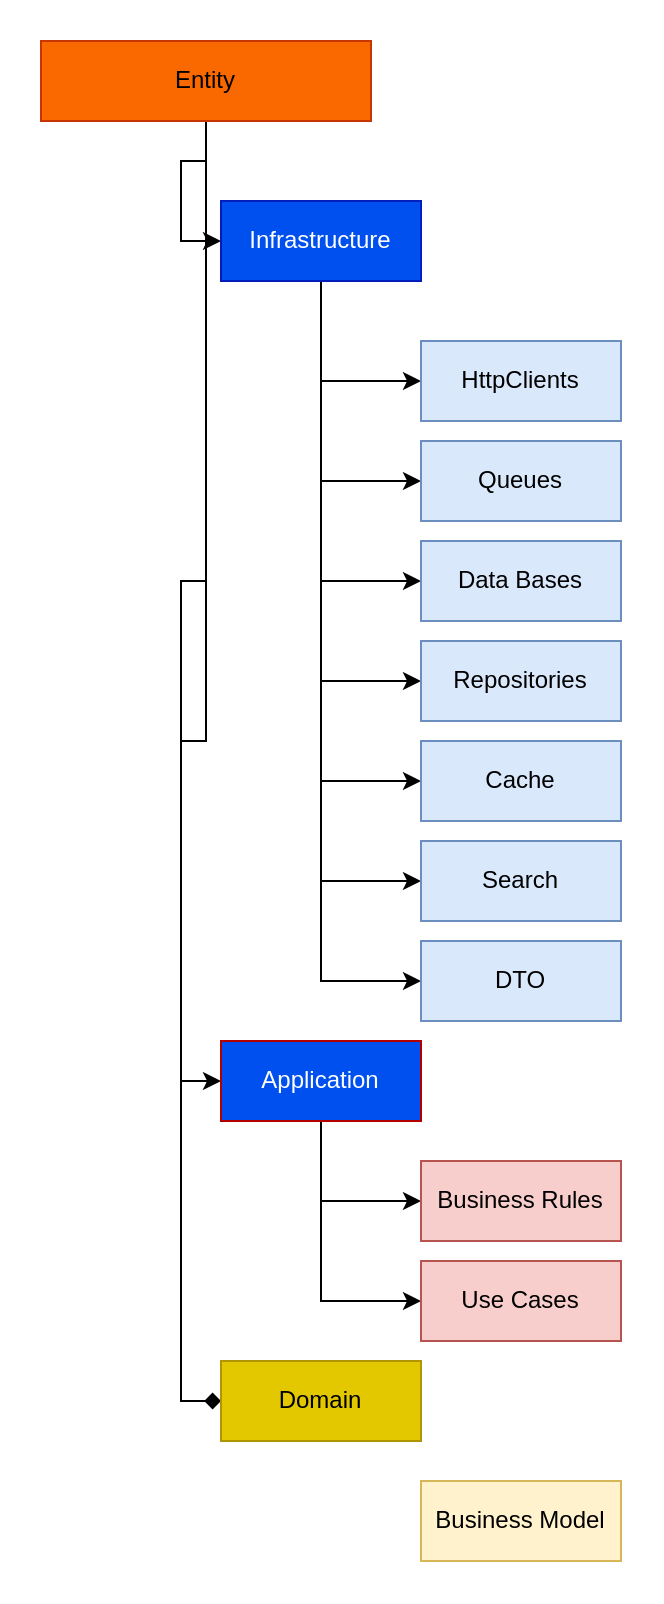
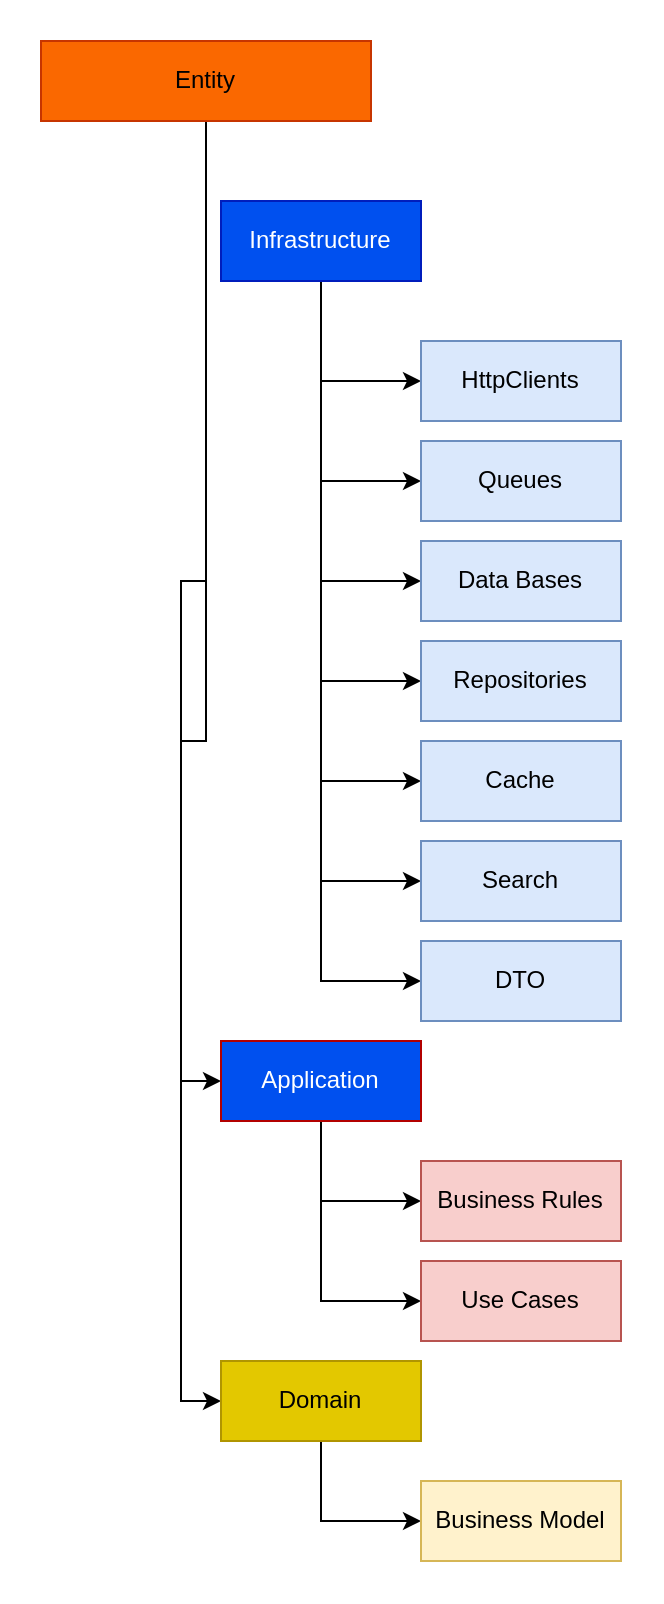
edge "Entity" -> "Infrastructure": removed
edge "Entity" -> "Domain": arrowhead diamond -> classic
edge "Domain" -> "Business Model": added
